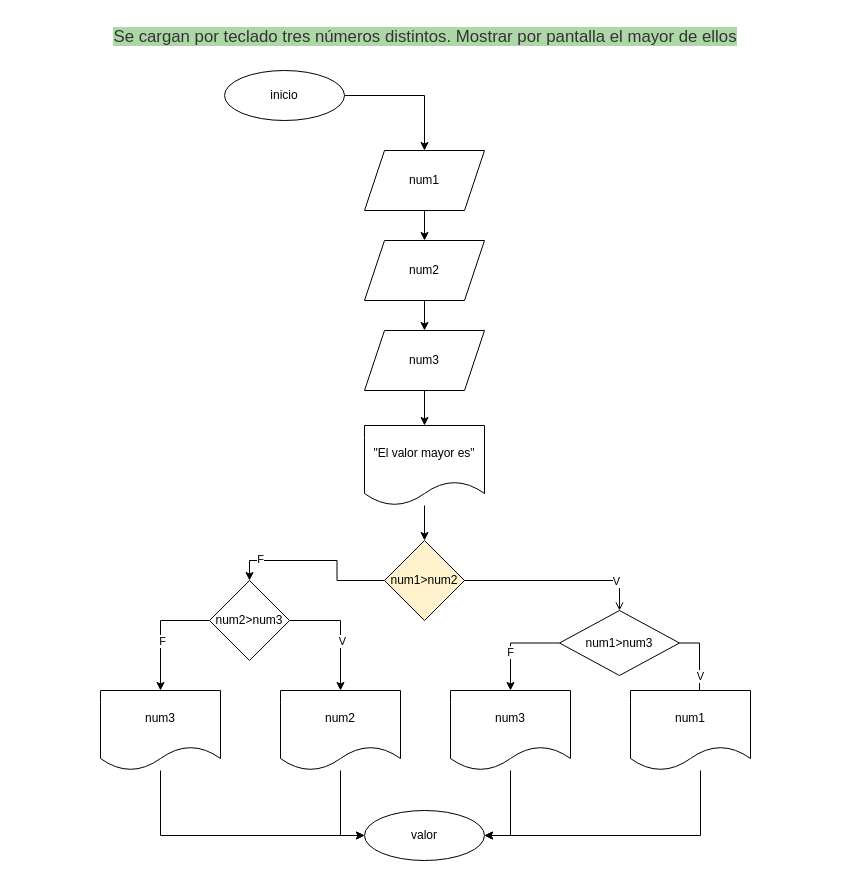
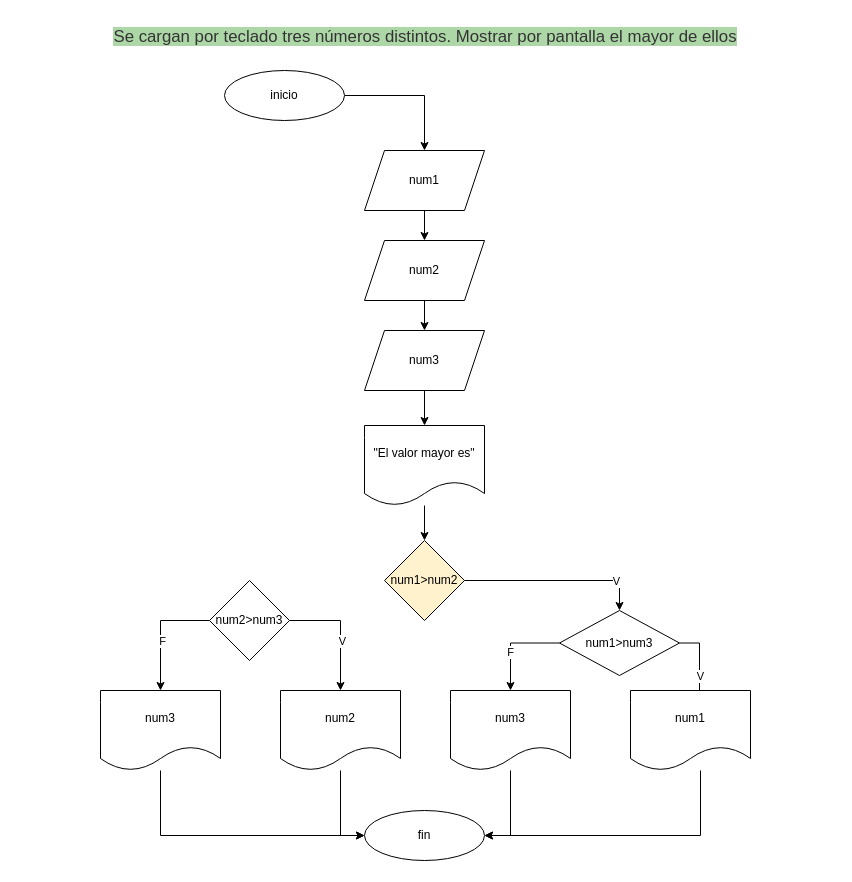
edge "num1>num2" -> "num2>num3": removed, label "F"
edge "num1>num2" -> "num1>num3": arrowhead open -> classic
node "valor": label "valor" -> "fin"
